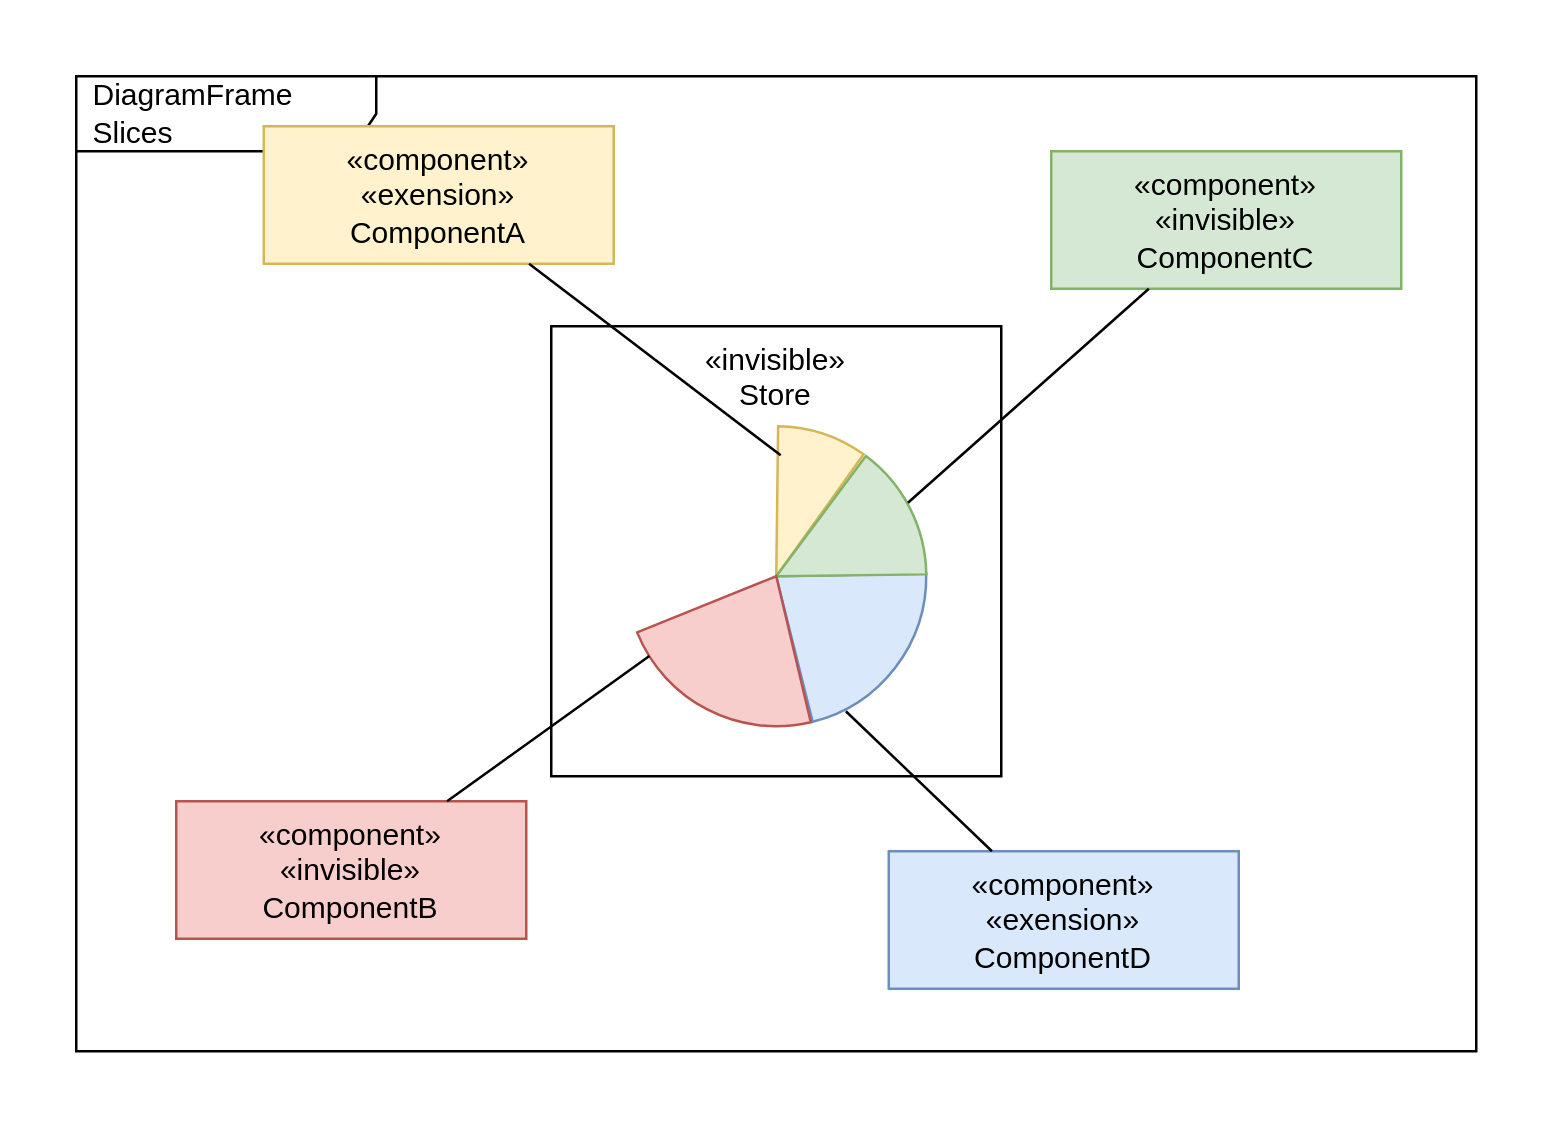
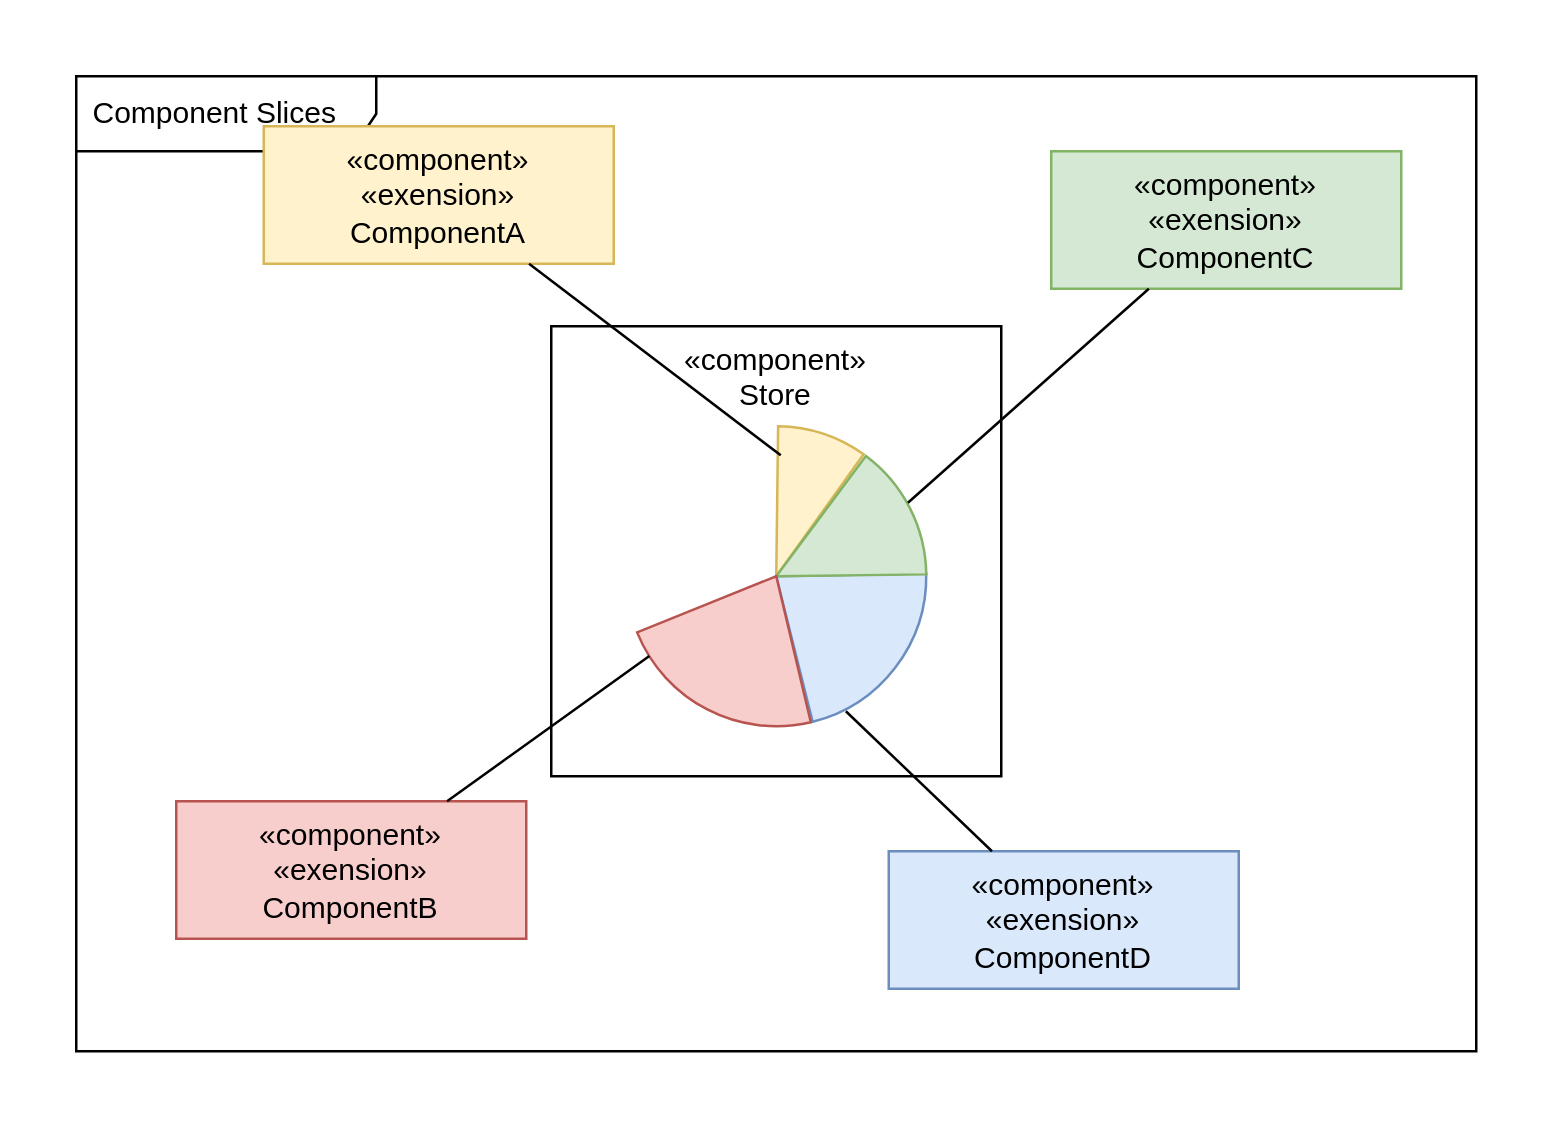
node "DiagramFrame Slices": label "DiagramFrame Slices" -> "Component Slices"
node "«component» «invisible» ComponentC": label "«component» «invisible» ComponentC" -> "«component» «exension» ComponentC"
node "«invisible» Store": label "«invisible» Store" -> "«component» Store"
node "«component» «invisible» ComponentB": label "«component» «invisible» ComponentB" -> "«component» «exension» ComponentB"
